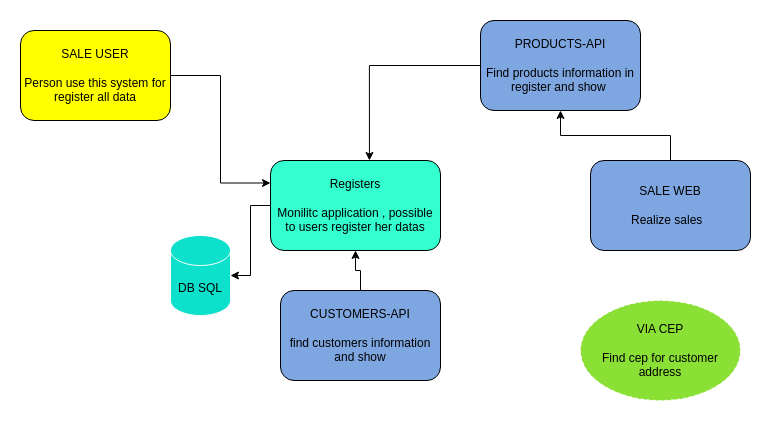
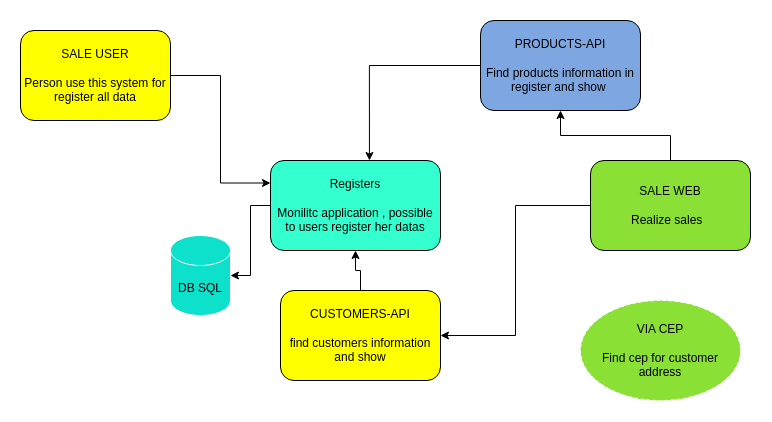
node "SALE WEB Realize sales": fillcolor #7ea6e0 -> #8be036
edge "SALE WEB Realize sales" -> "CUSTOMERS-API find customers information and show": added
node "CUSTOMERS-API find customers information and show": fillcolor #7ea6e0 -> #ffff00
